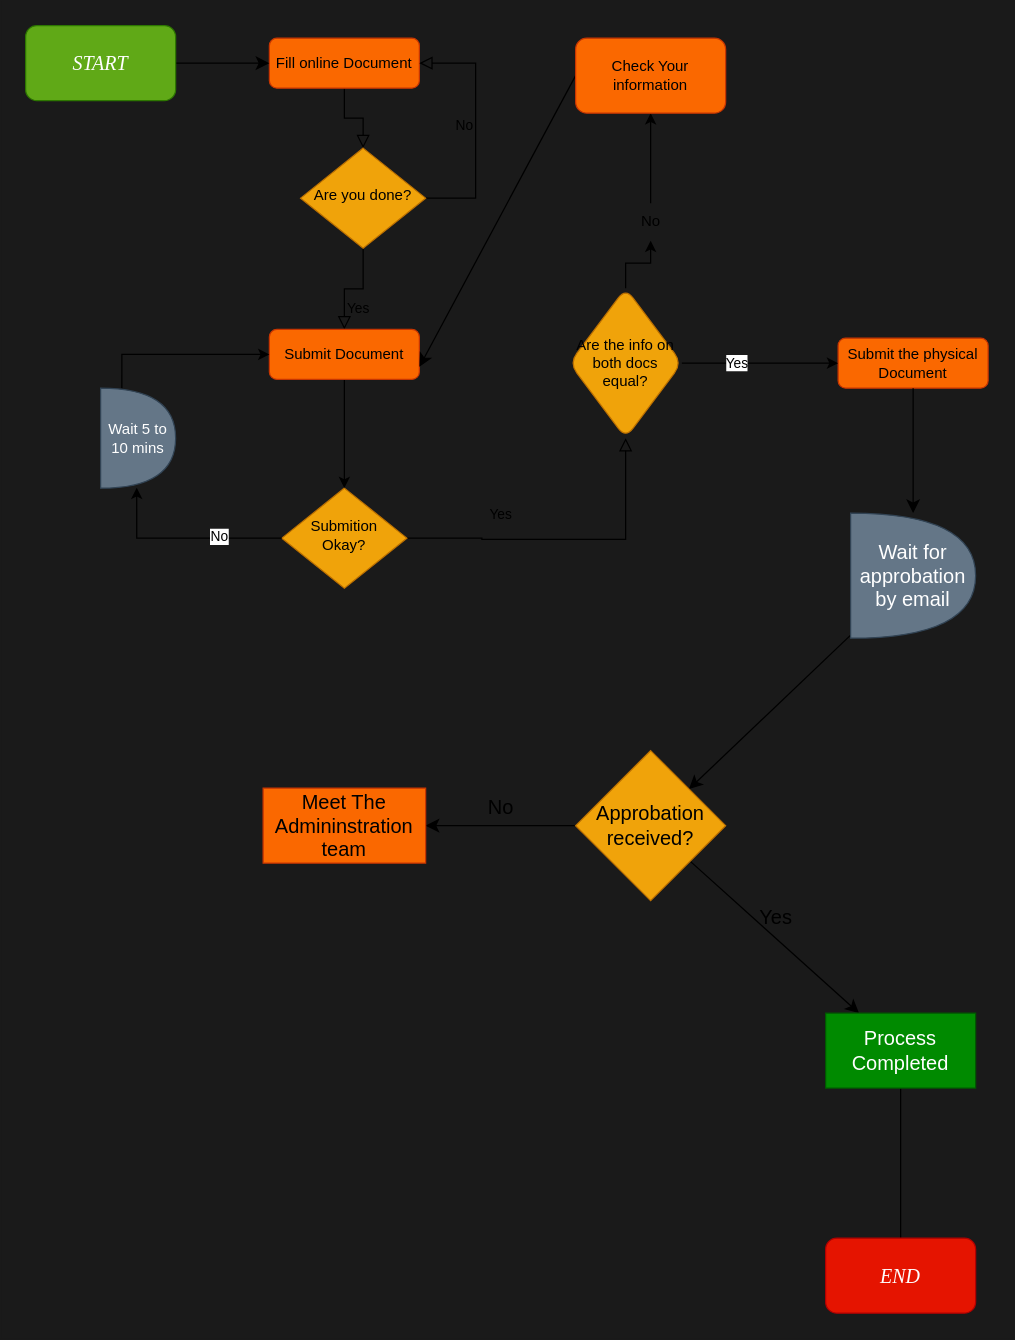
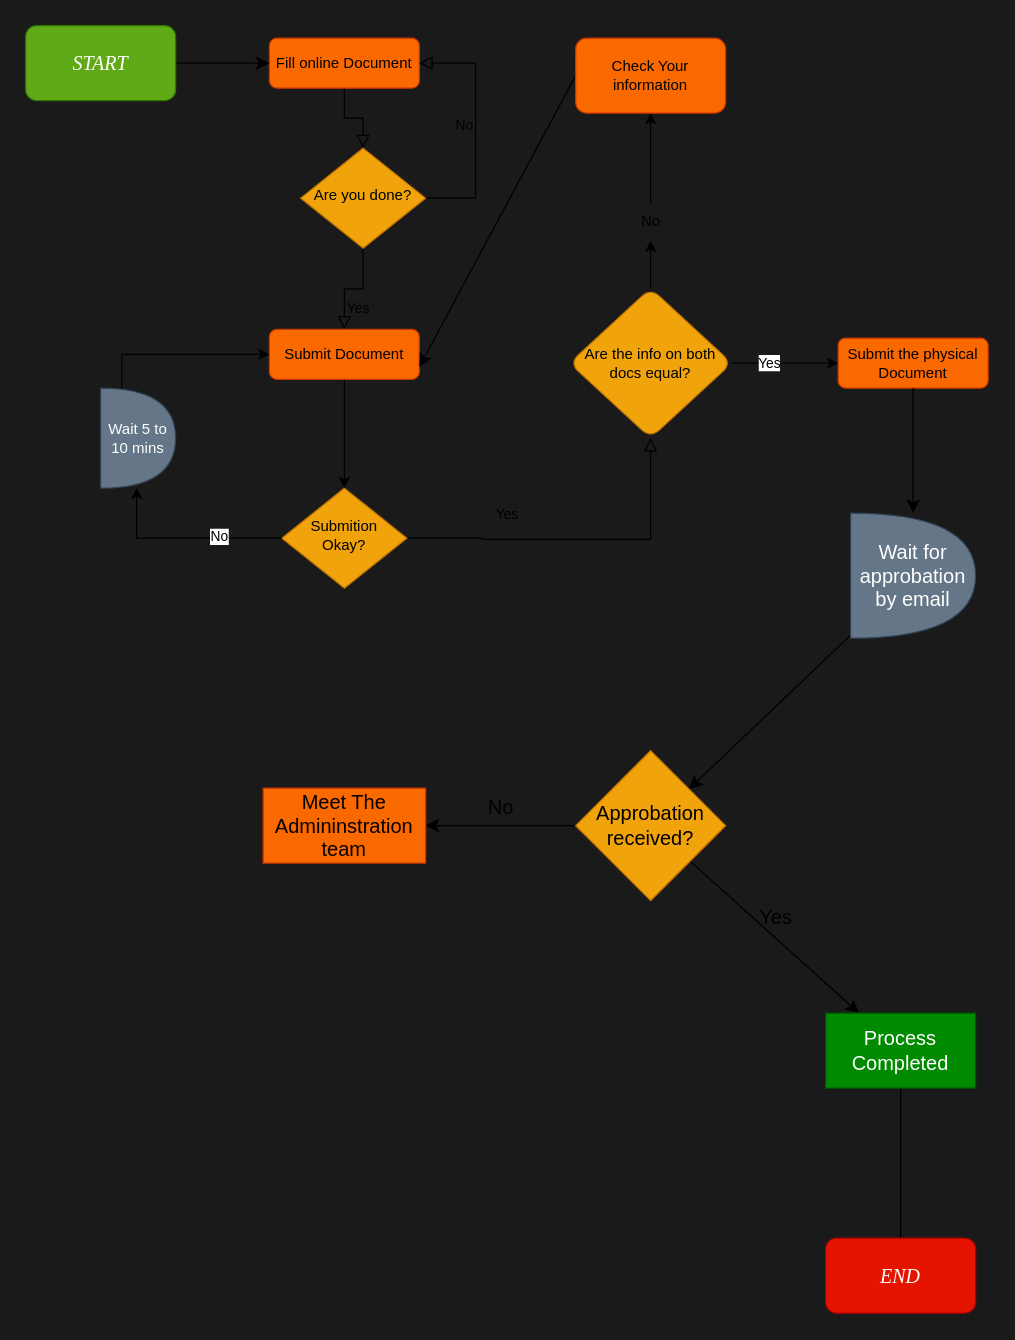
node "Are the info on both docs equal?": size 113x150 -> 163x150
